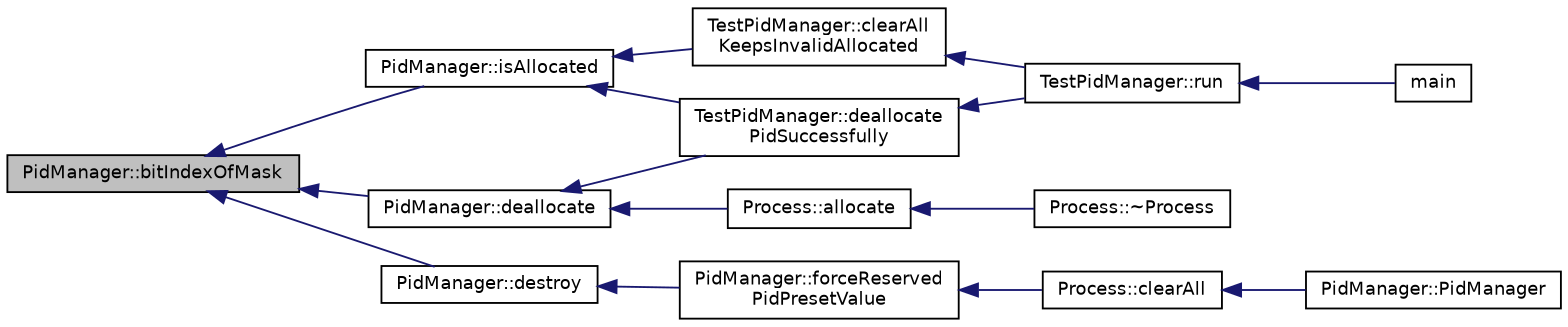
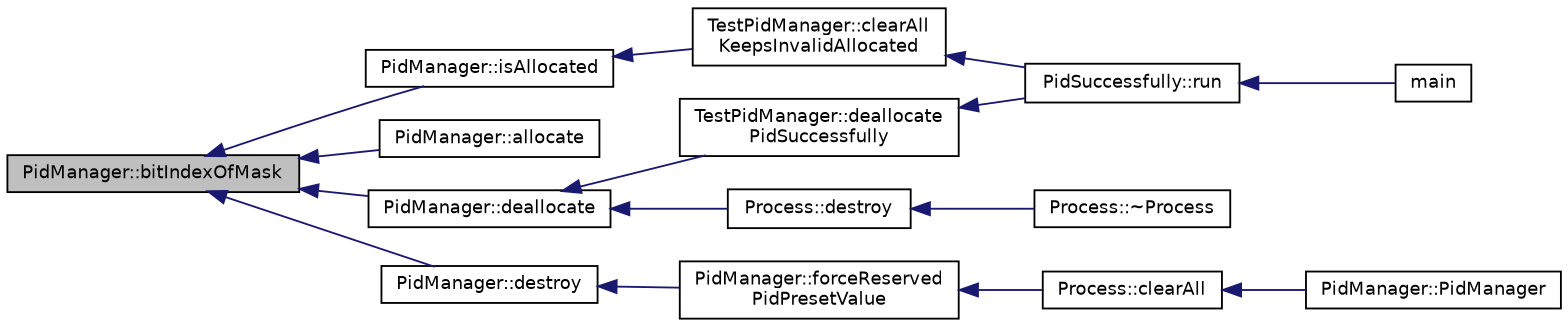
node "TestPidManager::run": label "TestPidManager::run" -> "PidSuccessfully::run"
edge "TestPidManager::deallocate PidSuccessfully" -> "PidManager::isAllocated": removed
node "PidManager::allocate": added
node "Process::allocate": label "Process::allocate" -> "Process::destroy"
